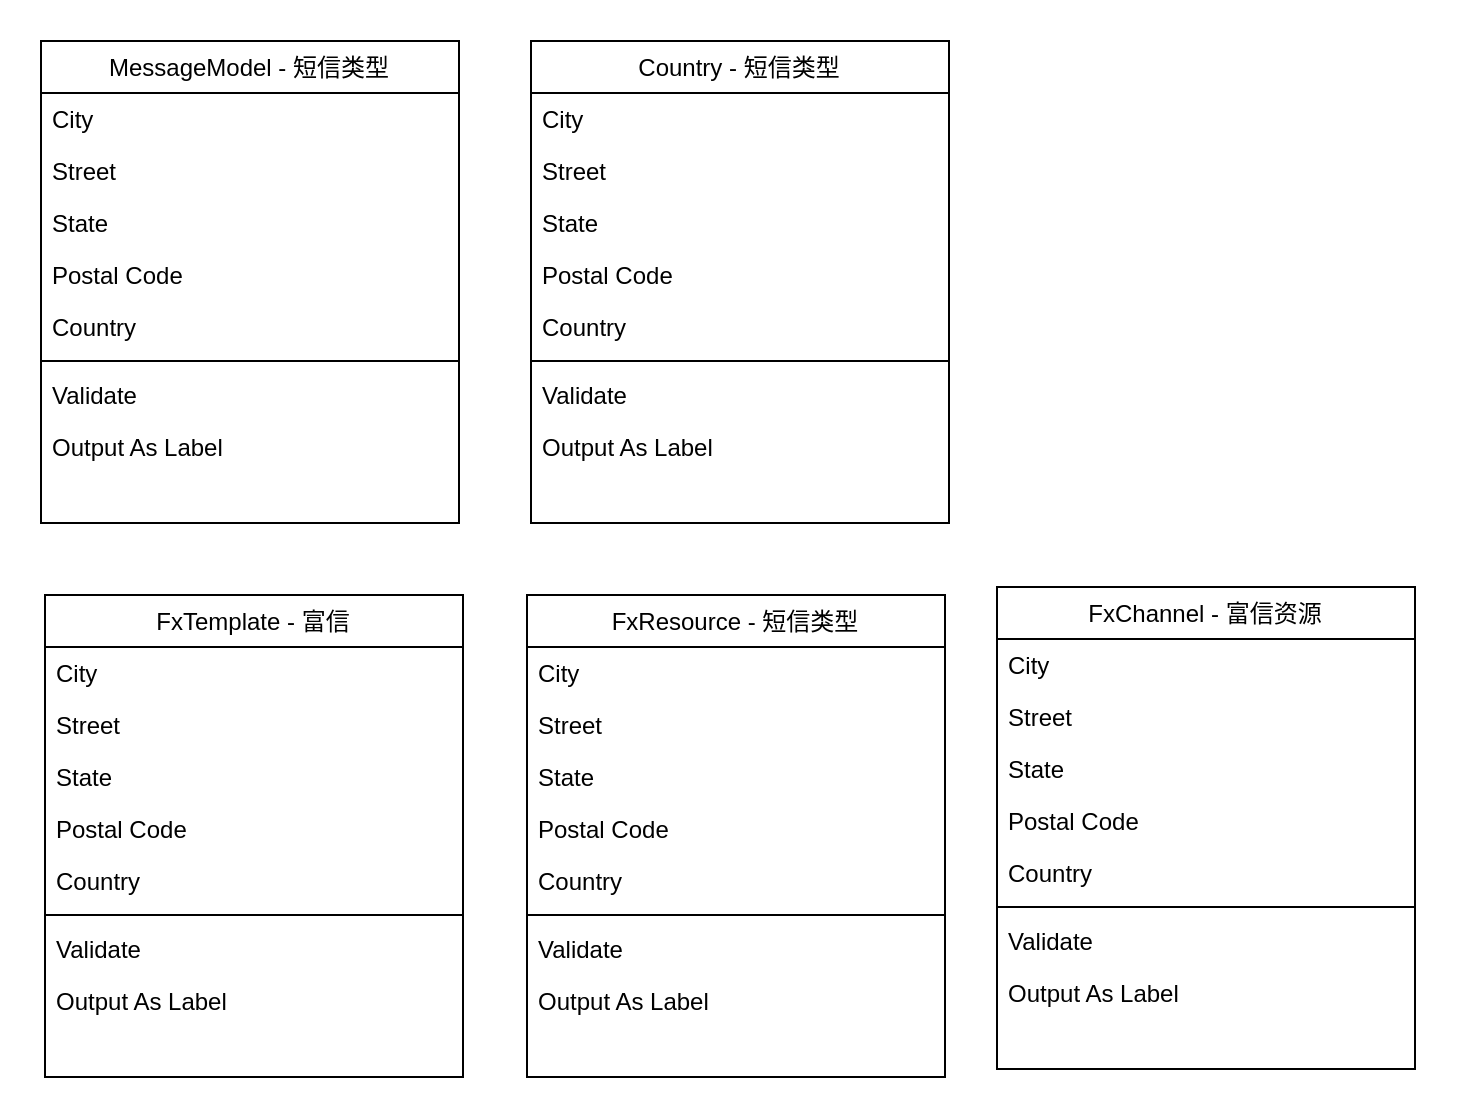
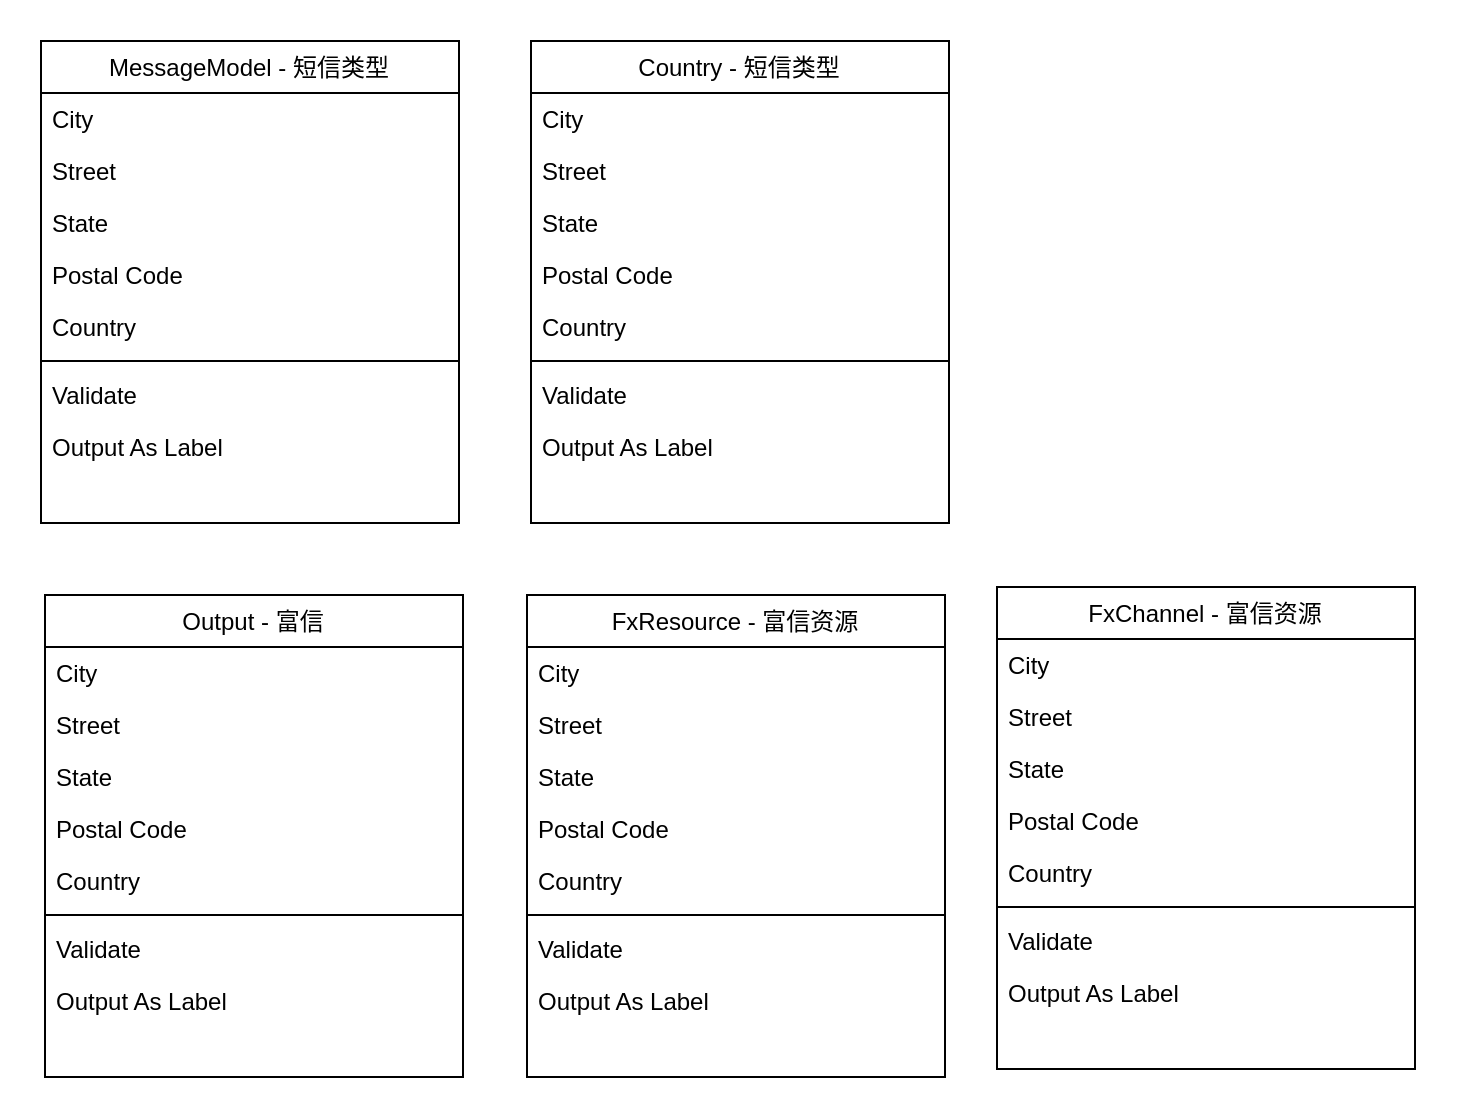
node "FxTemplate - 富信": label "FxTemplate - 富信" -> "Output - 富信"
node "FxResource - 短信类型": label "FxResource - 短信类型" -> "FxResource - 富信资源"
